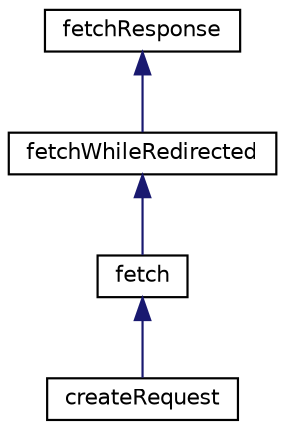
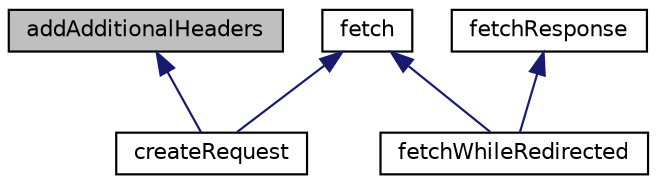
node "addAdditionalHeaders": added
edge "fetch" -> "fetchWhileRedirected": reversed
